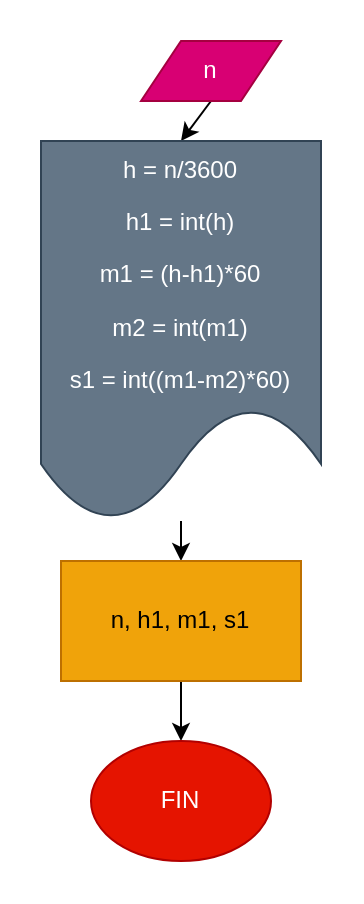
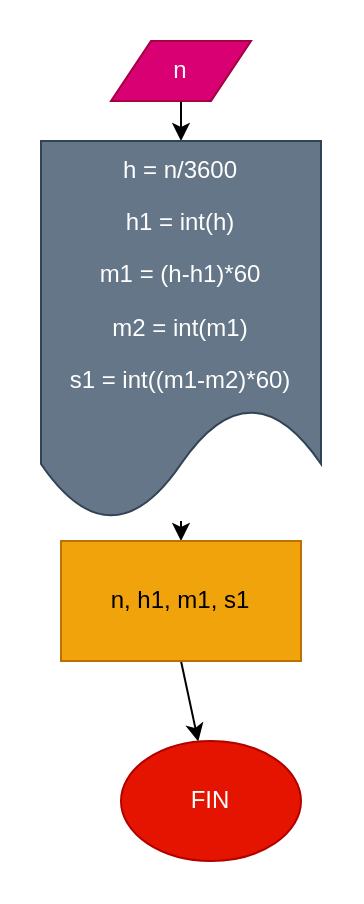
node "n": moved (211, 71) -> (181, 71)
node "n, h1, m1, s1": moved (181, 621) -> (181, 601)
node "FIN": moved (181, 801) -> (211, 801)
